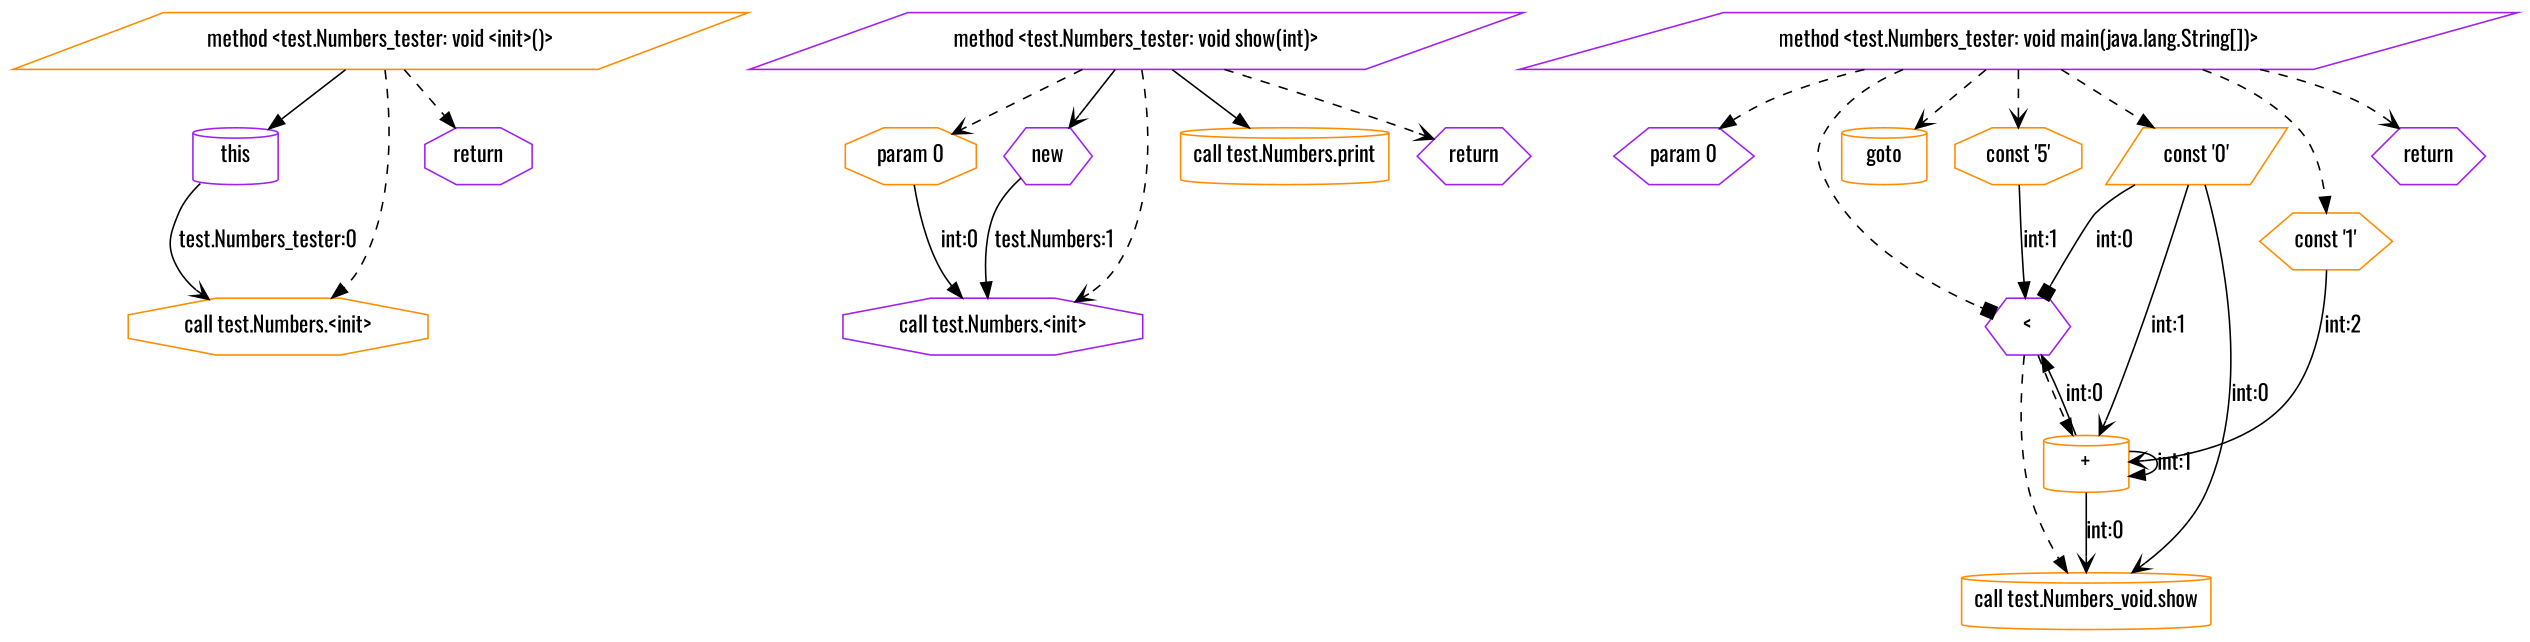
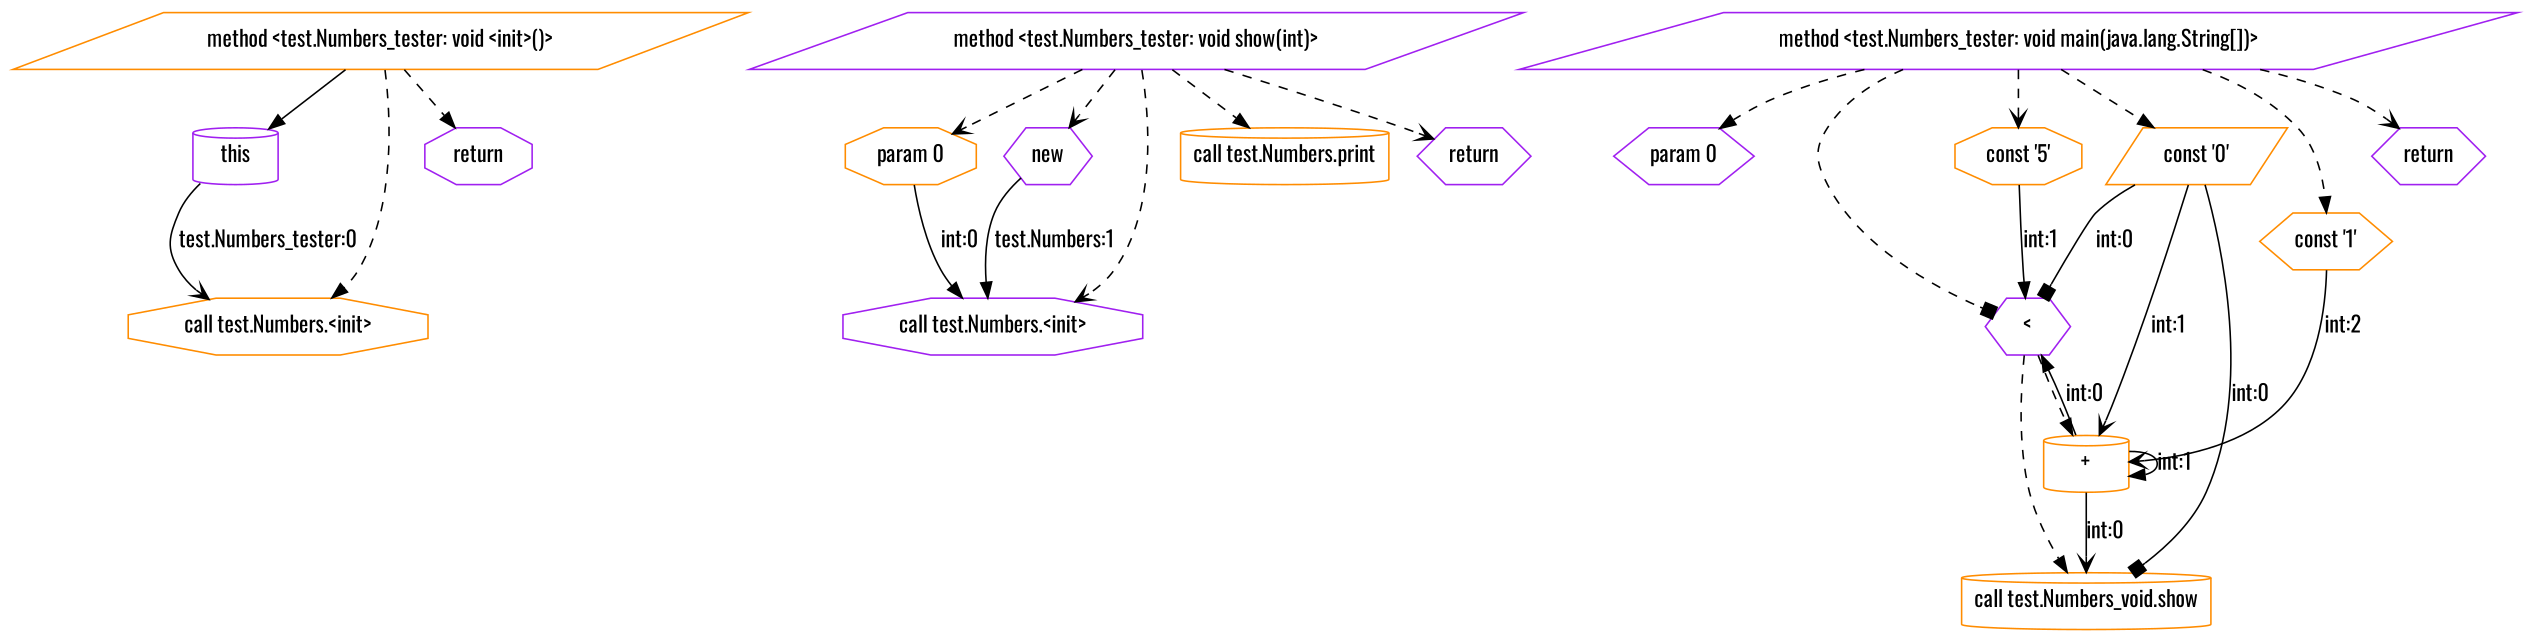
edge "method <test.Numbers_tester: void show(int)>" -> "new": style solid -> dashed
edge "method <test.Numbers_tester: void show(int)>" -> "call test.Numbers.print": style solid -> dashed
node "goto": removed
edge "const '0'" -> "call test.Numbers_void.show": arrowhead vee -> box
